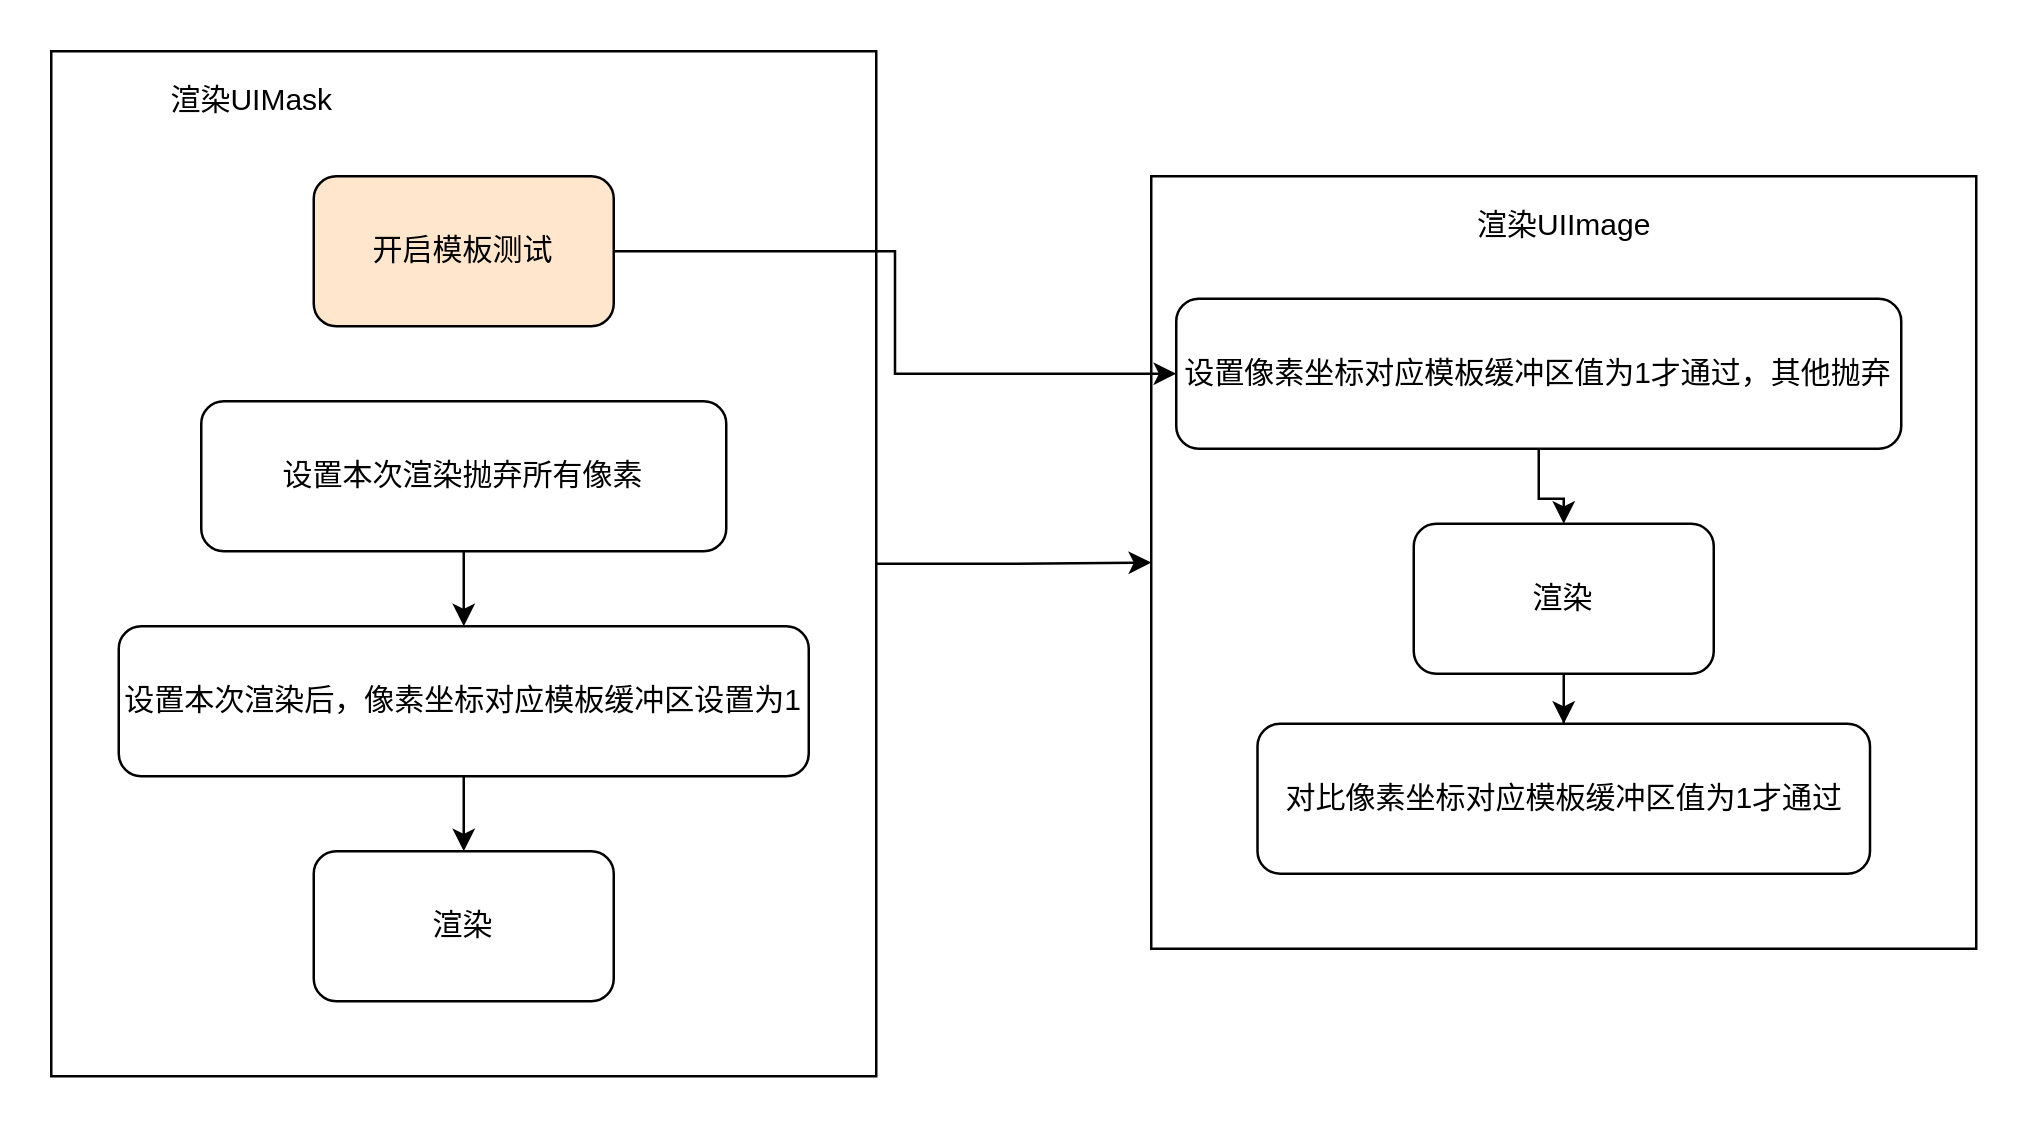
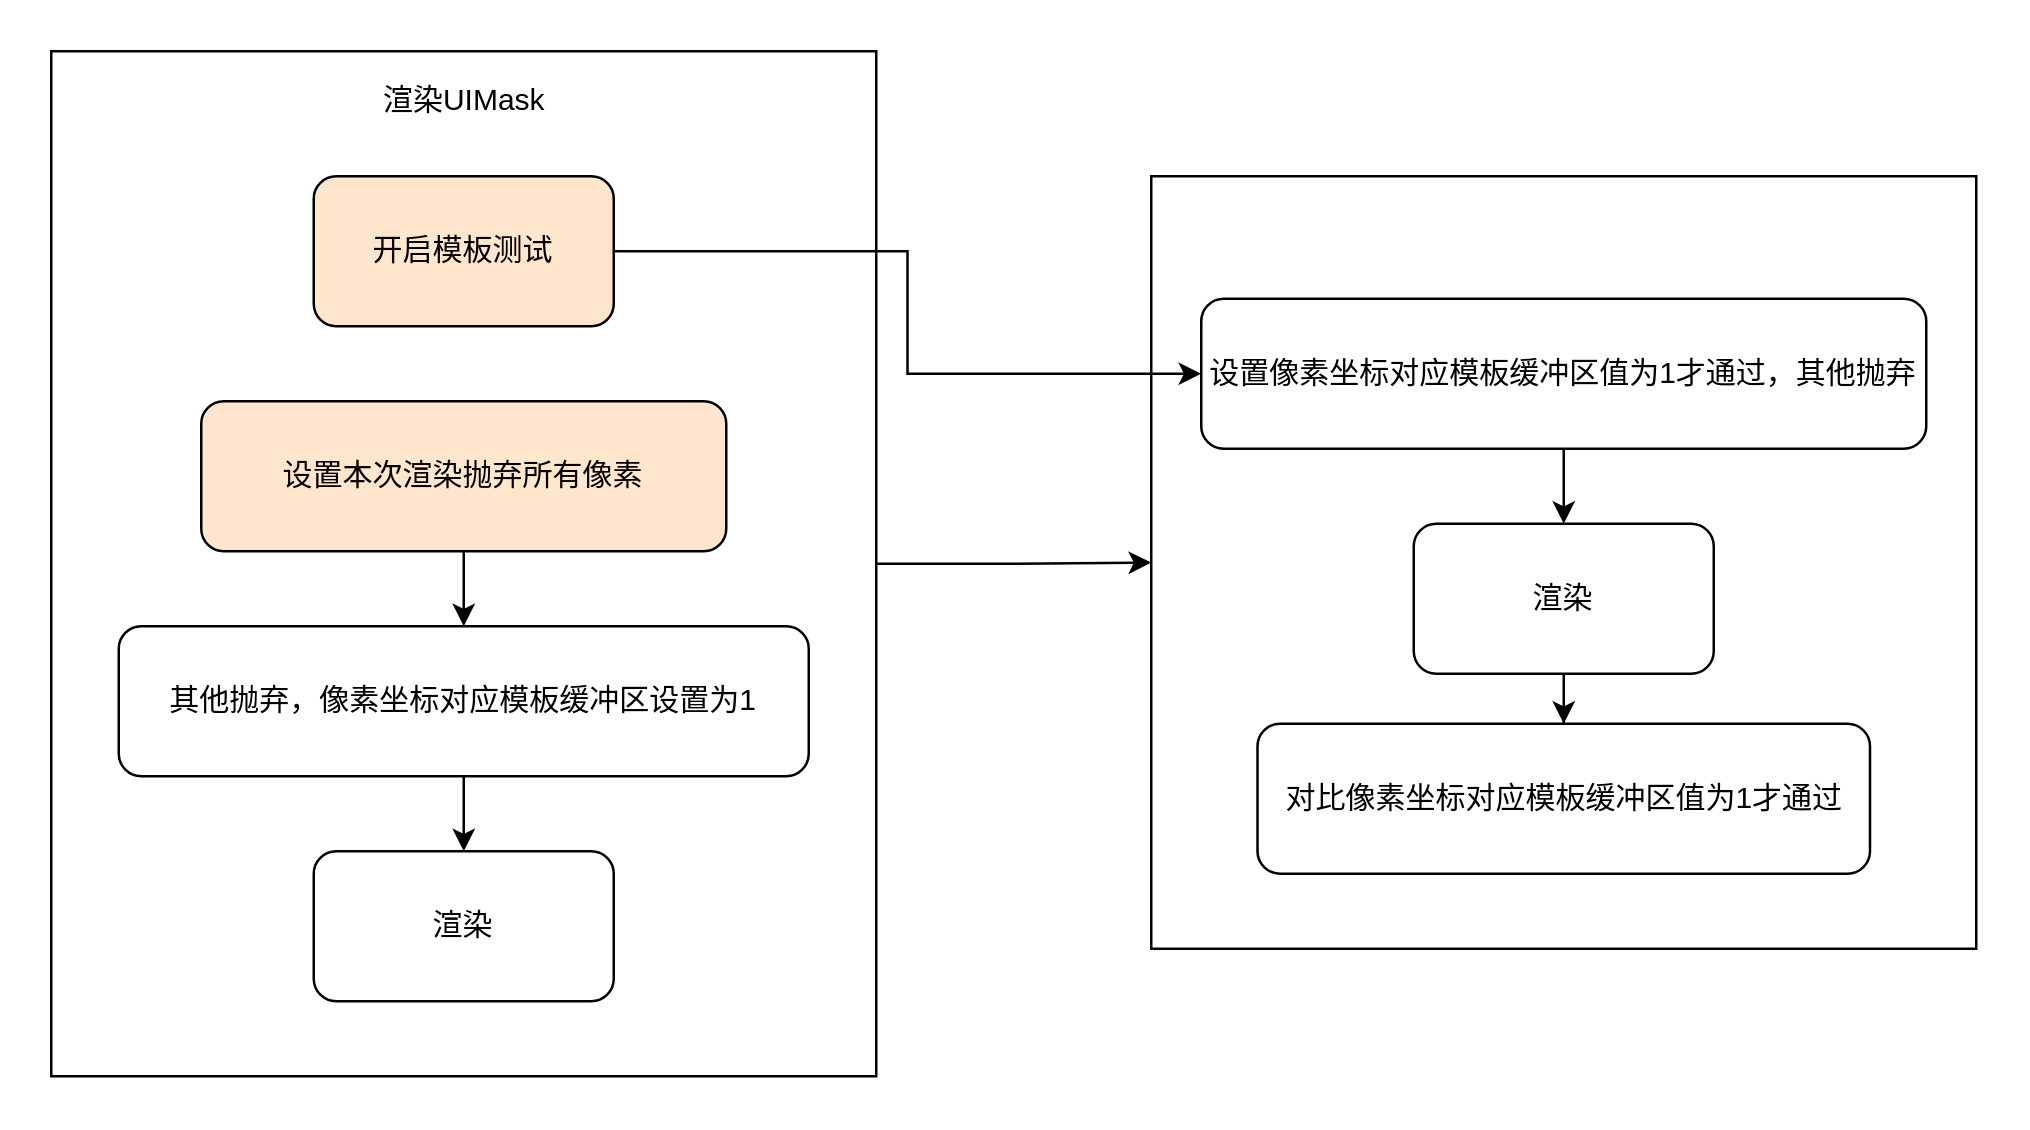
node "渲染UIMask": moved (251, 101) -> (464, 101)
node "渲染UIImage": removed
node "设置像素坐标对应模板缓冲区值为1才通过，其他抛弃": moved (1539, 374) -> (1564, 374)
node "设置本次渲染抛弃所有像素": fillcolor #ffffff -> #ffe6cc
node "设置本次渲染后，像素坐标对应模板缓冲区设置为1": label "设置本次渲染后，像素坐标对应模板缓冲区设置为1" -> "其他抛弃，像素坐标对应模板缓冲区设置为1"
